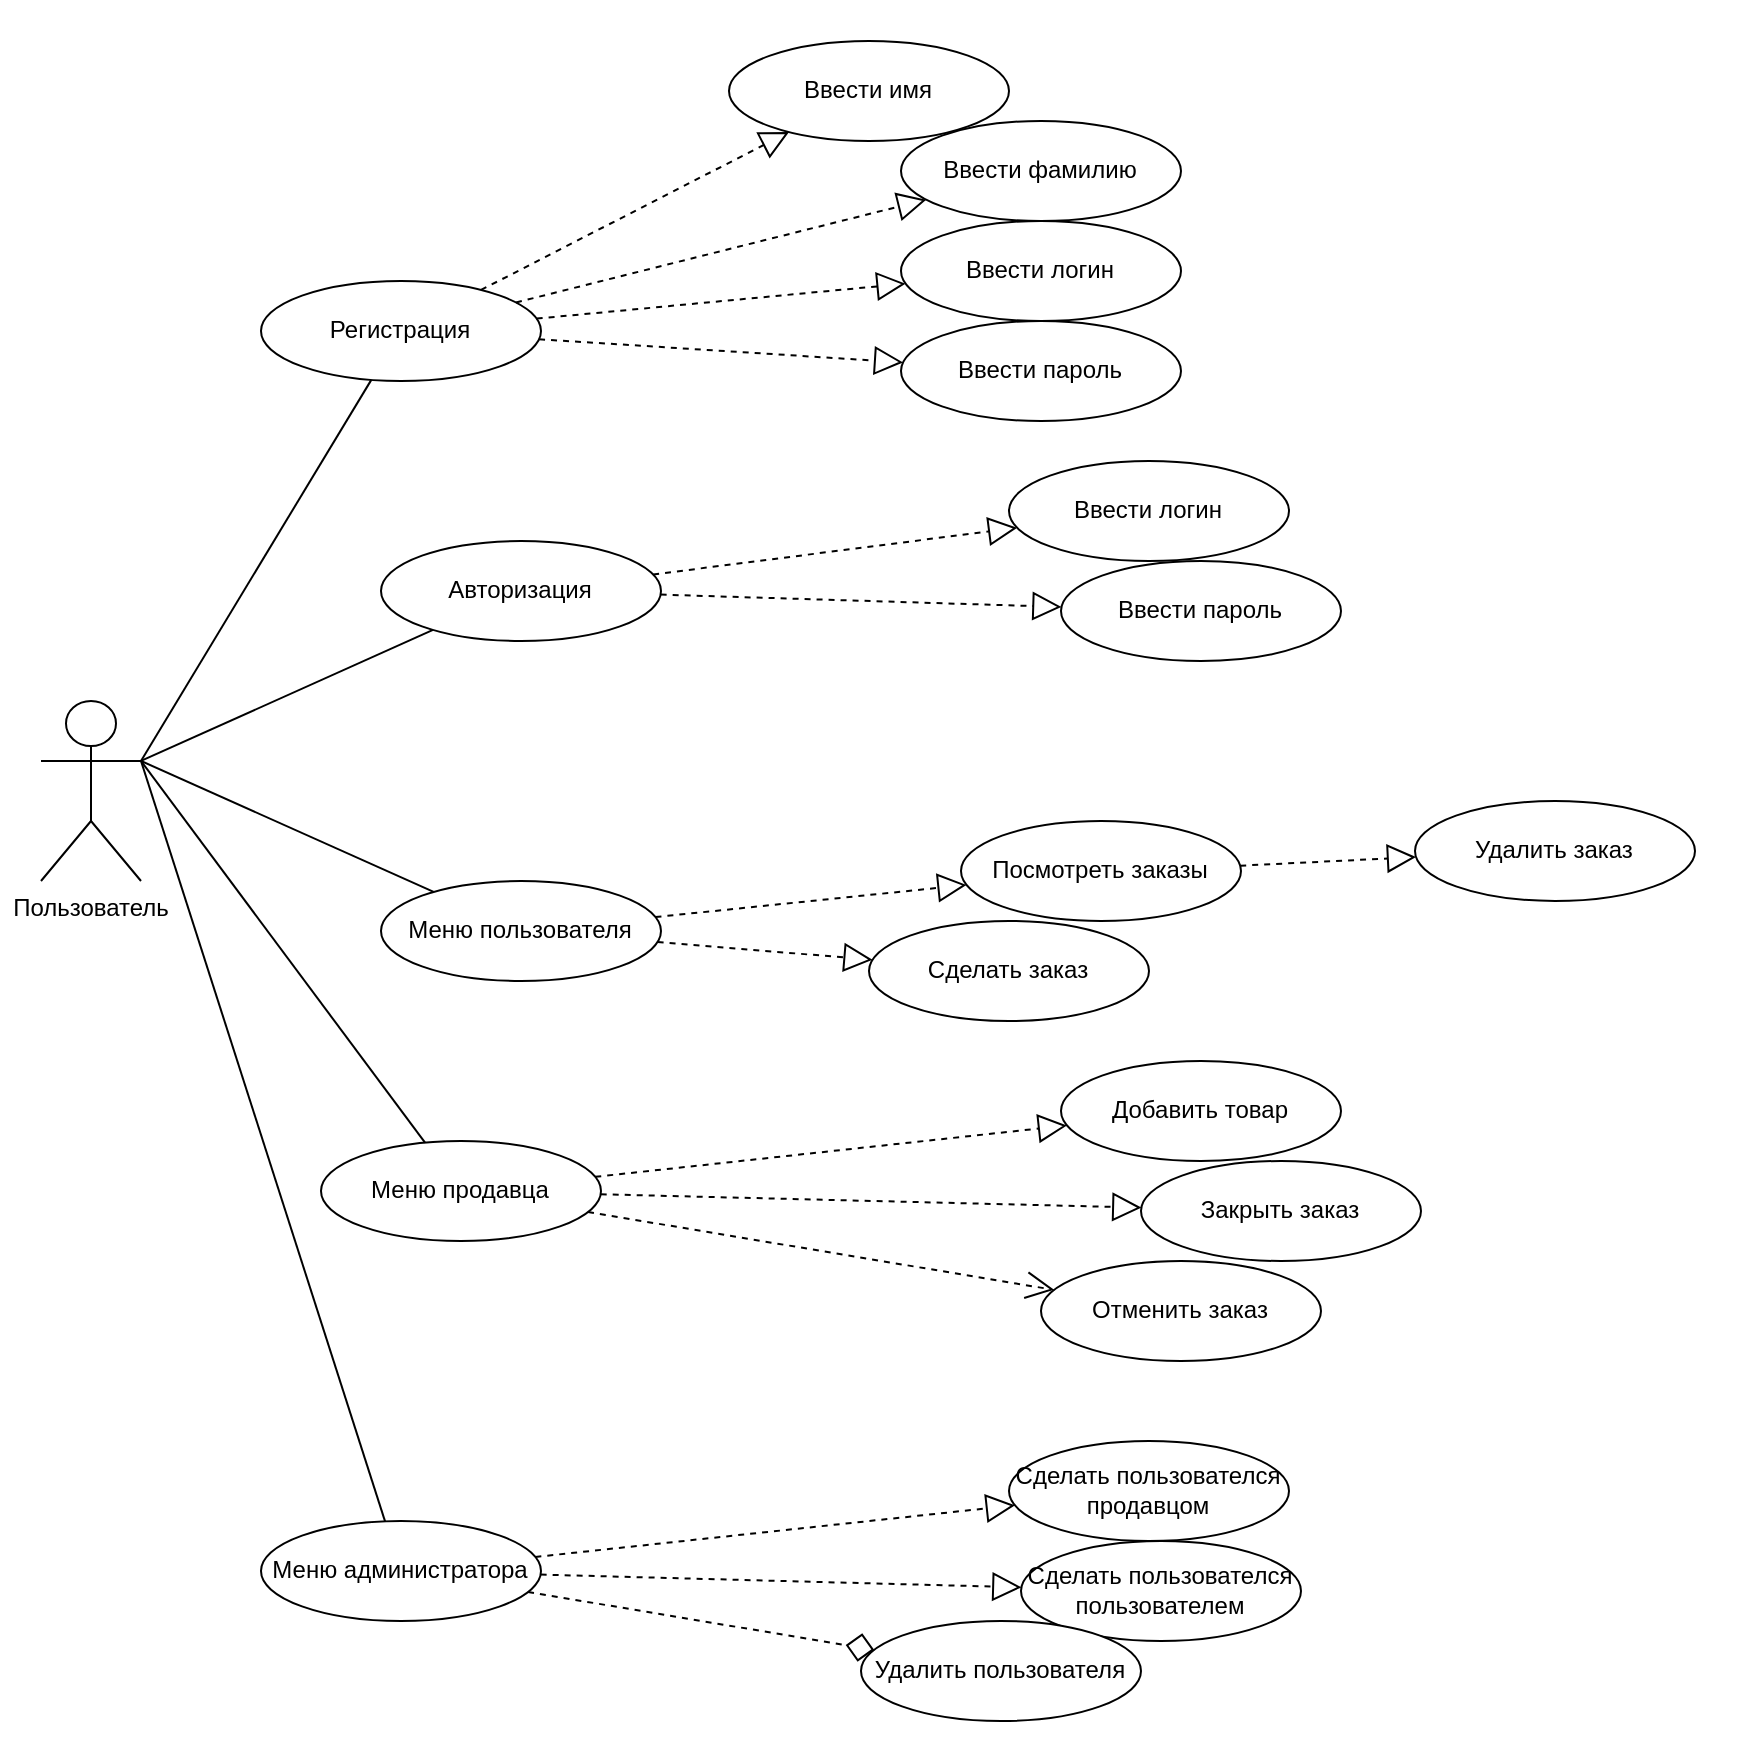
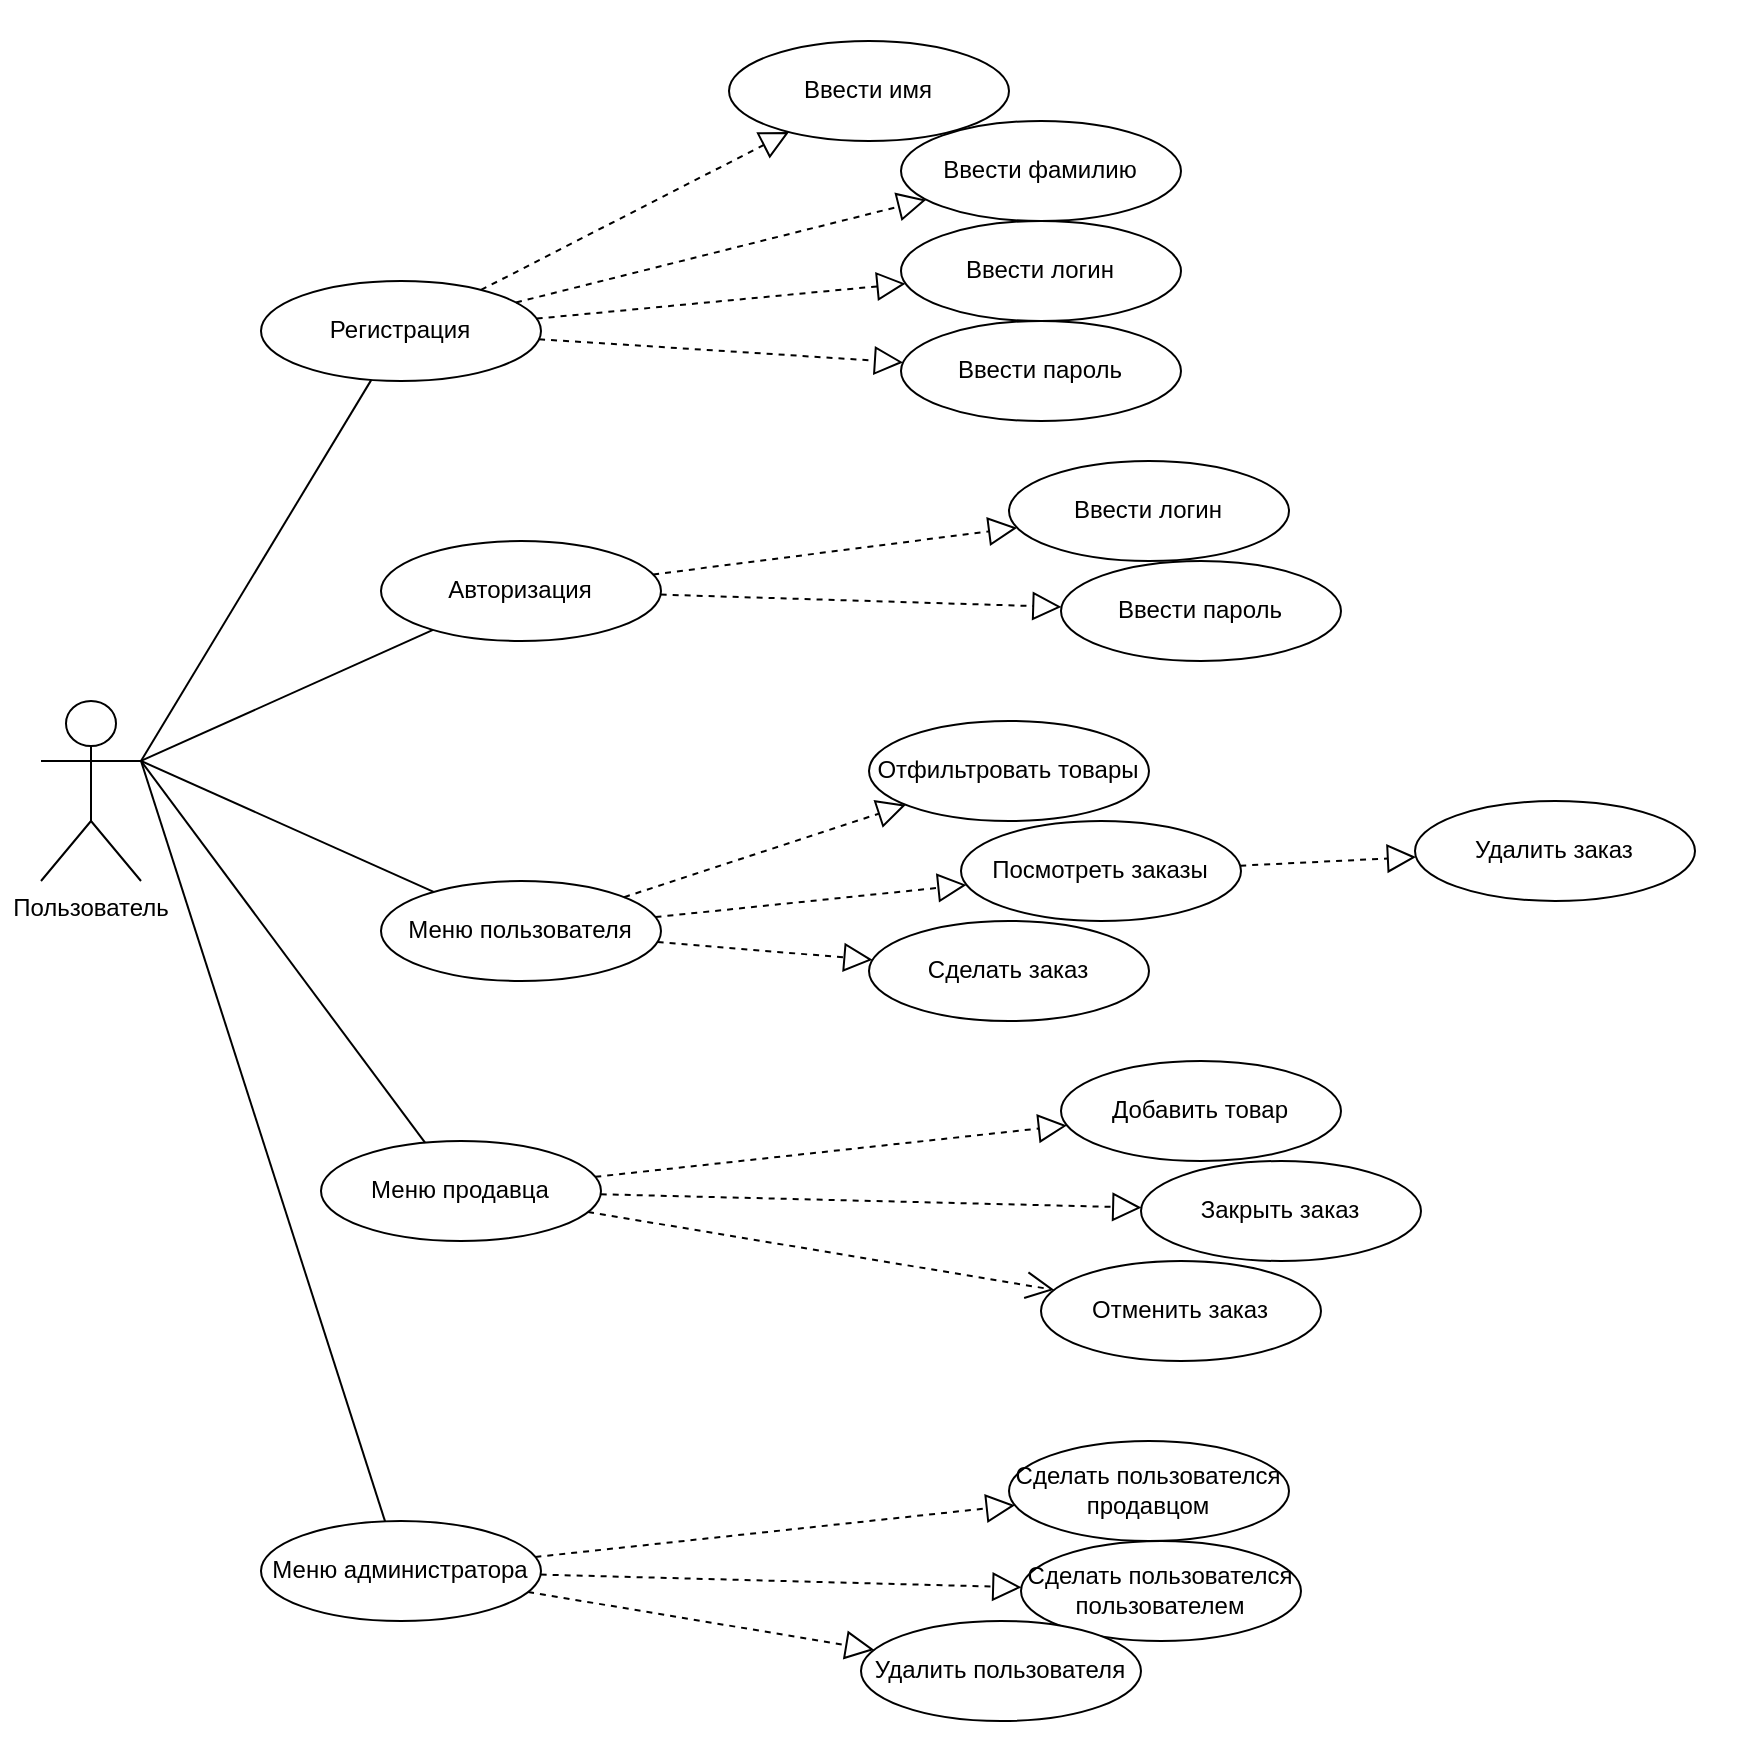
node "Отфильтровать товары": added
edge "Меню пользователя" -> "Отфильтровать товары": added
edge "Меню администратора" -> "Удалить пользователя": arrowhead diamond -> block
